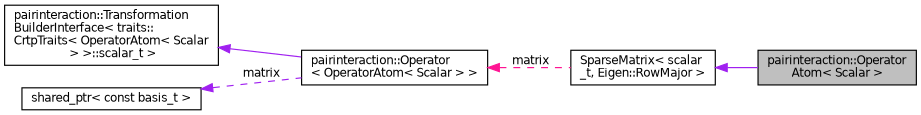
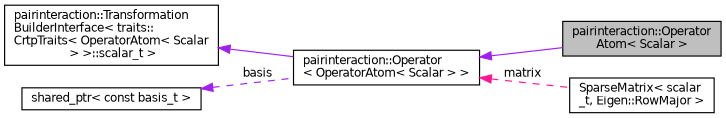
edge "pairinteraction::Operator Atom< Scalar >" -> "SparseMatrix< scalar _t, Eigen::RowMajor >": now "pairinteraction::Operator Atom< Scalar >" -> "pairinteraction::Operator < OperatorAtom< Scalar > >"
edge "pairinteraction::Operator < OperatorAtom< Scalar > >" -> "shared_ptr< const basis_t >": label " matrix" -> " basis"
